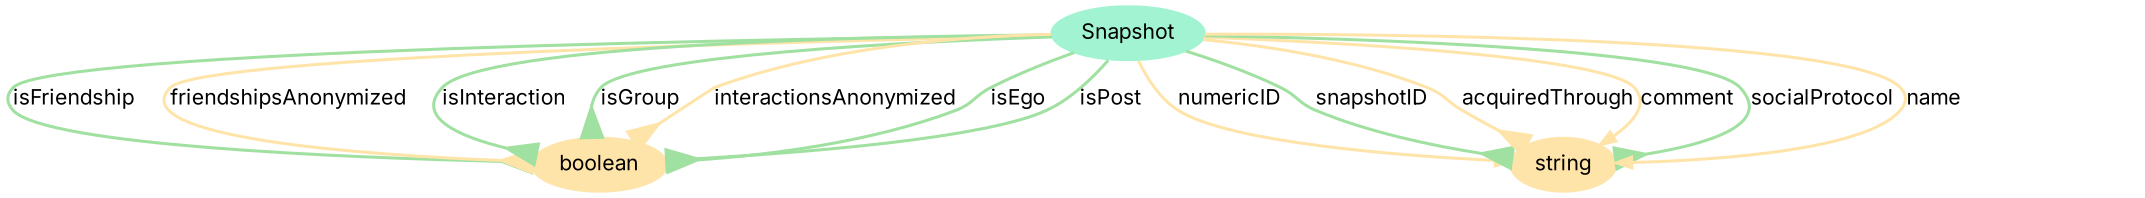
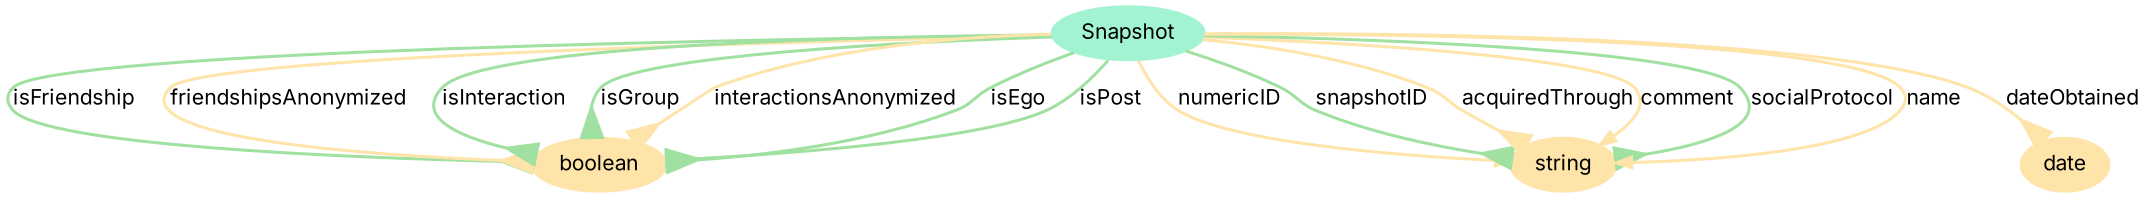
node "date": added
